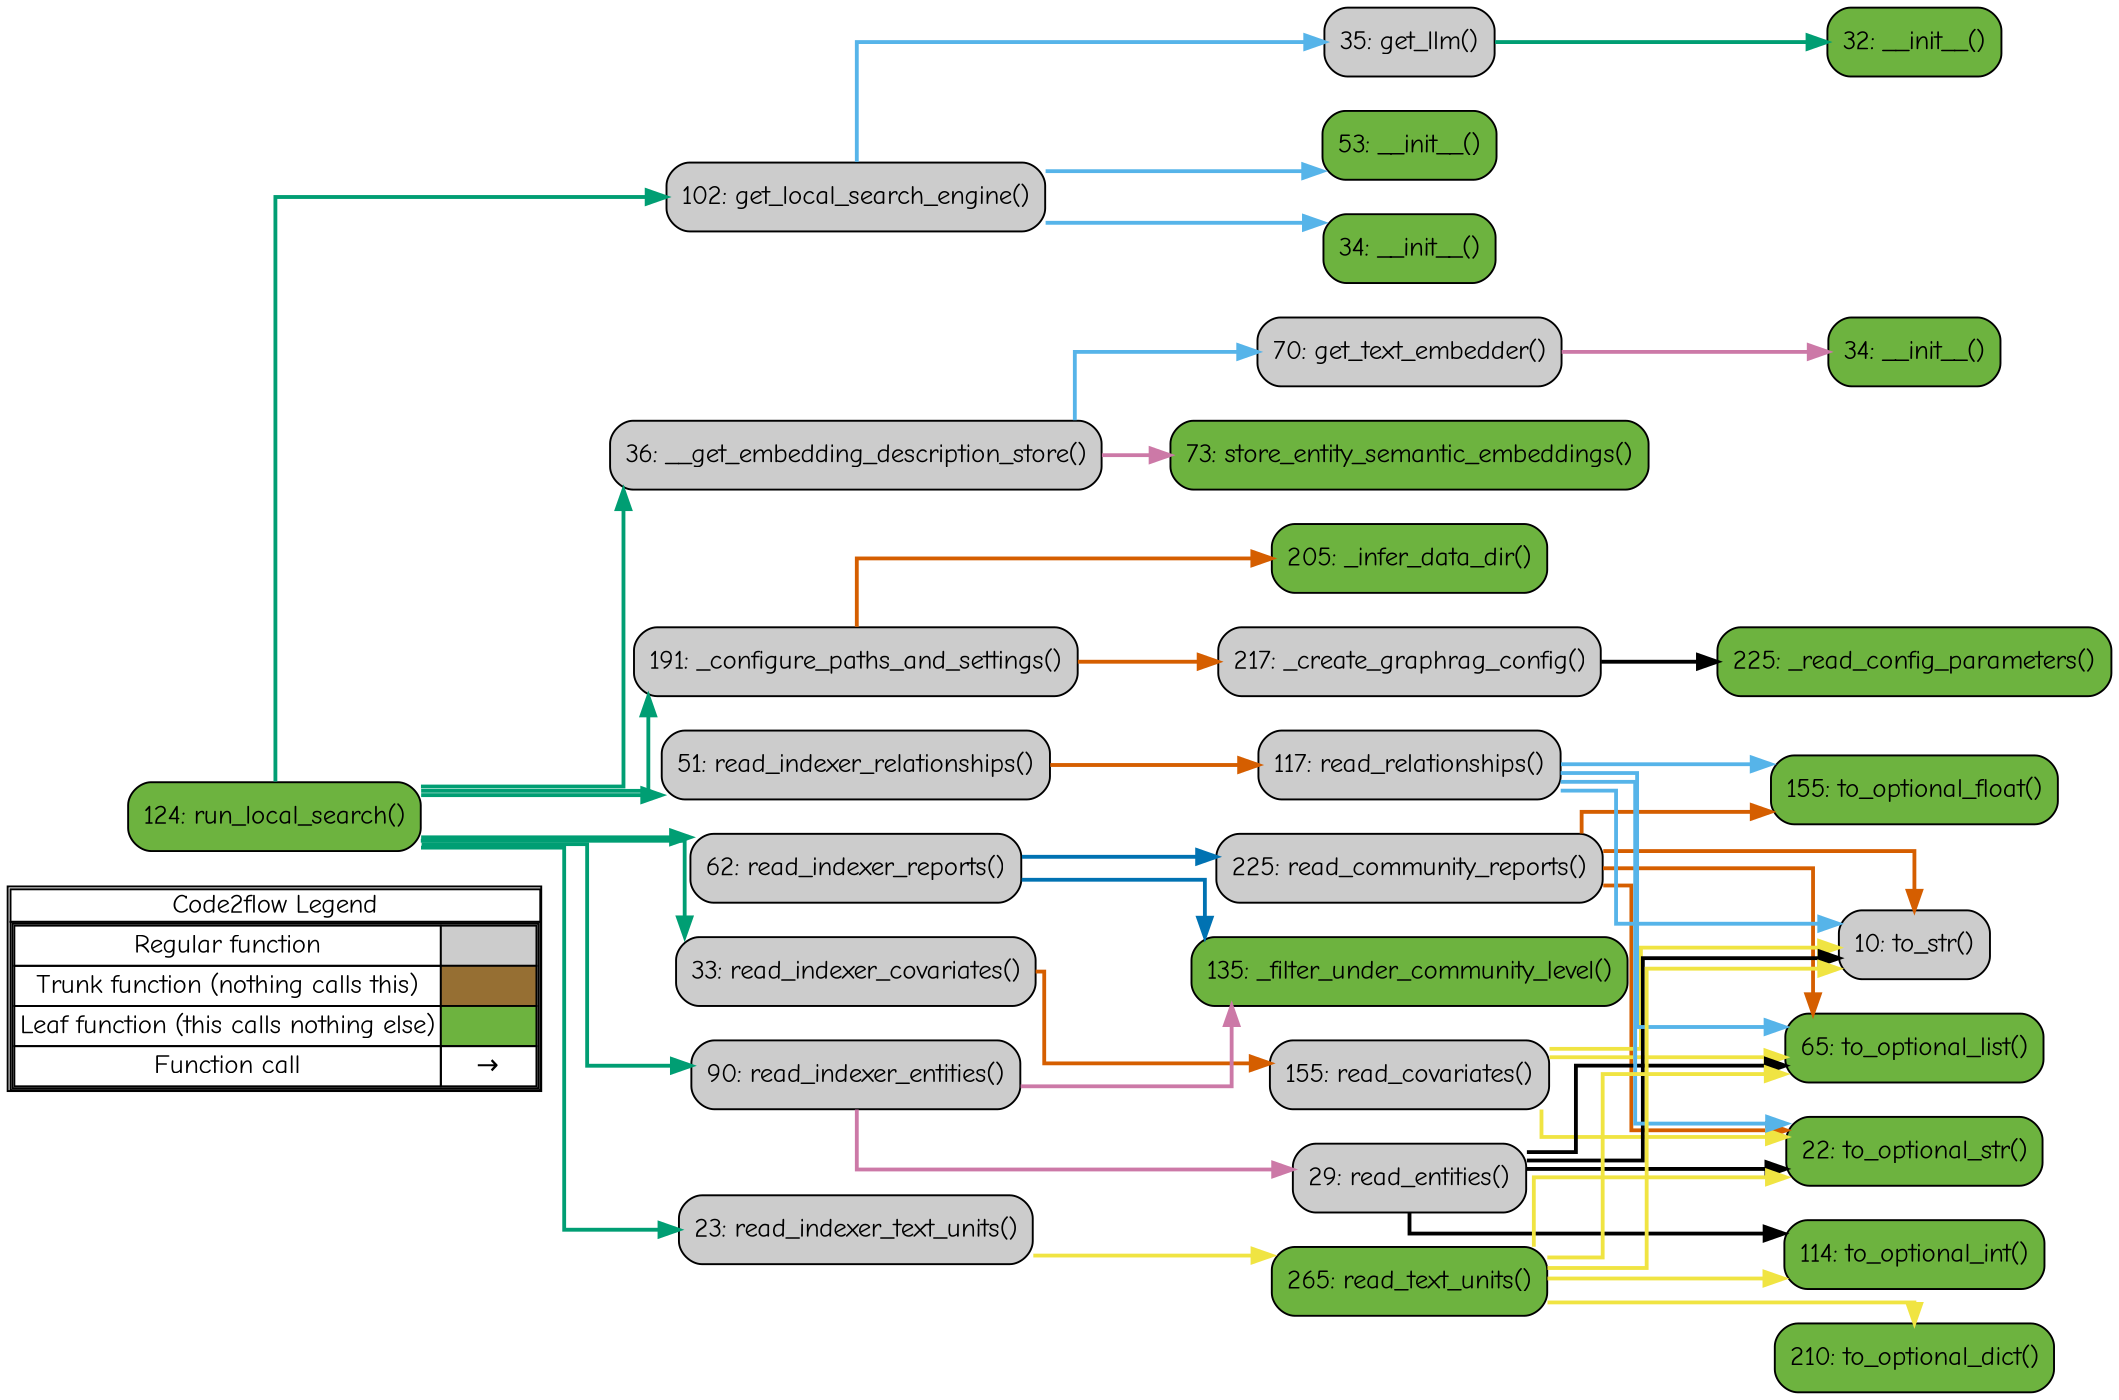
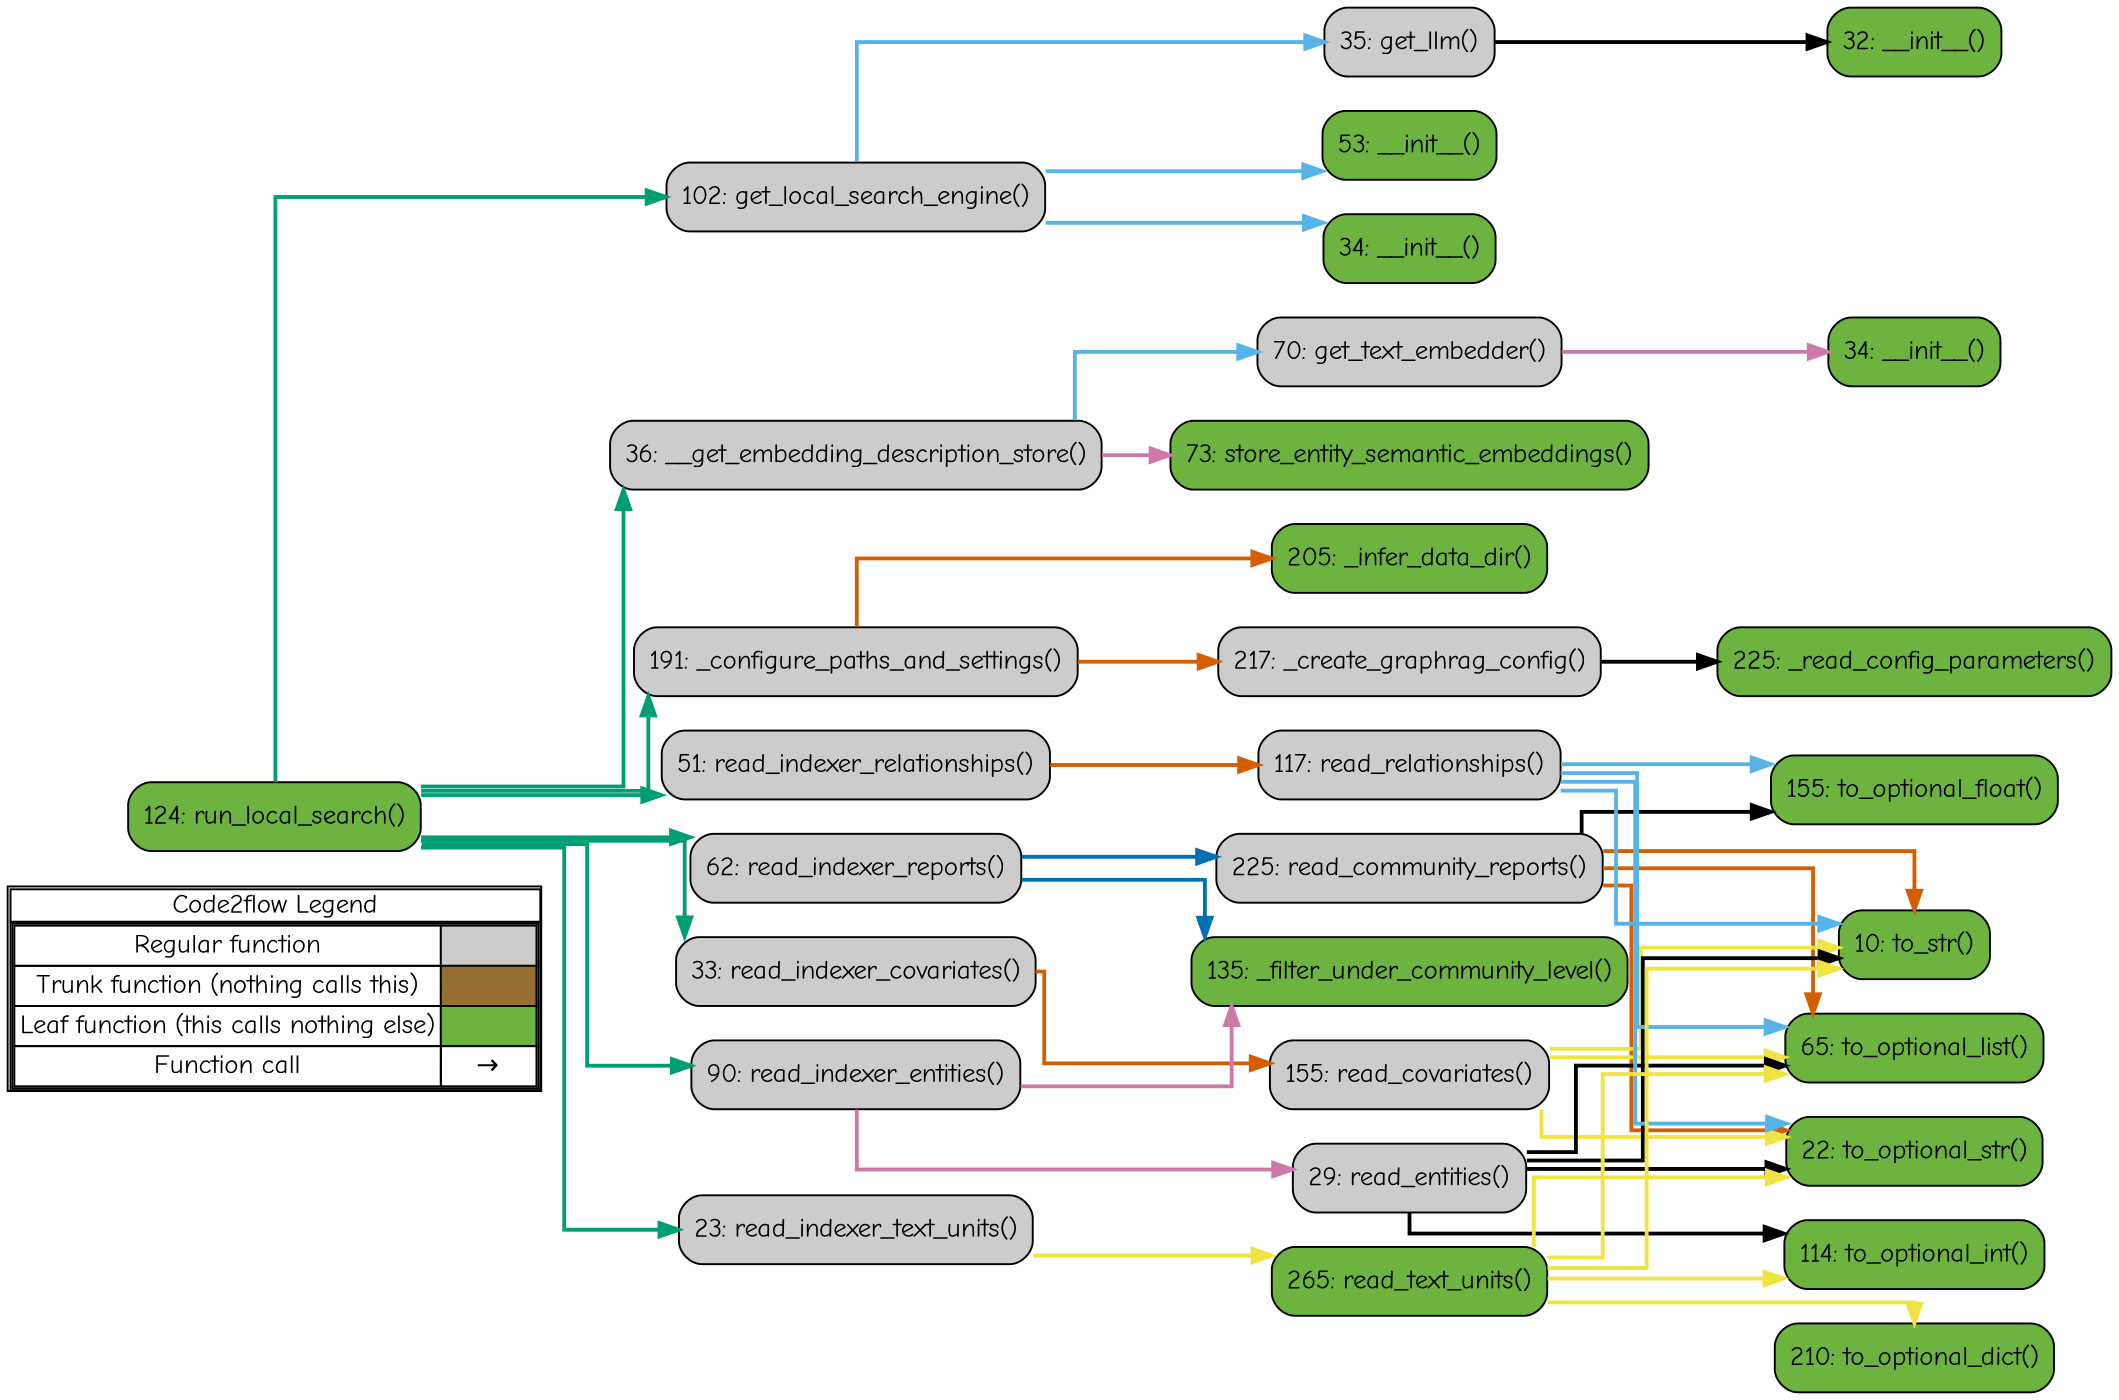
edge "35: get_llm()" -> "32: __init__()": color #009e73 -> #000000
edge "225: read_community_reports()" -> "155: to_optional_float()": color #d55e00 -> #000000
node "10: to_str()": fillcolor #cccccc -> #6db33f
